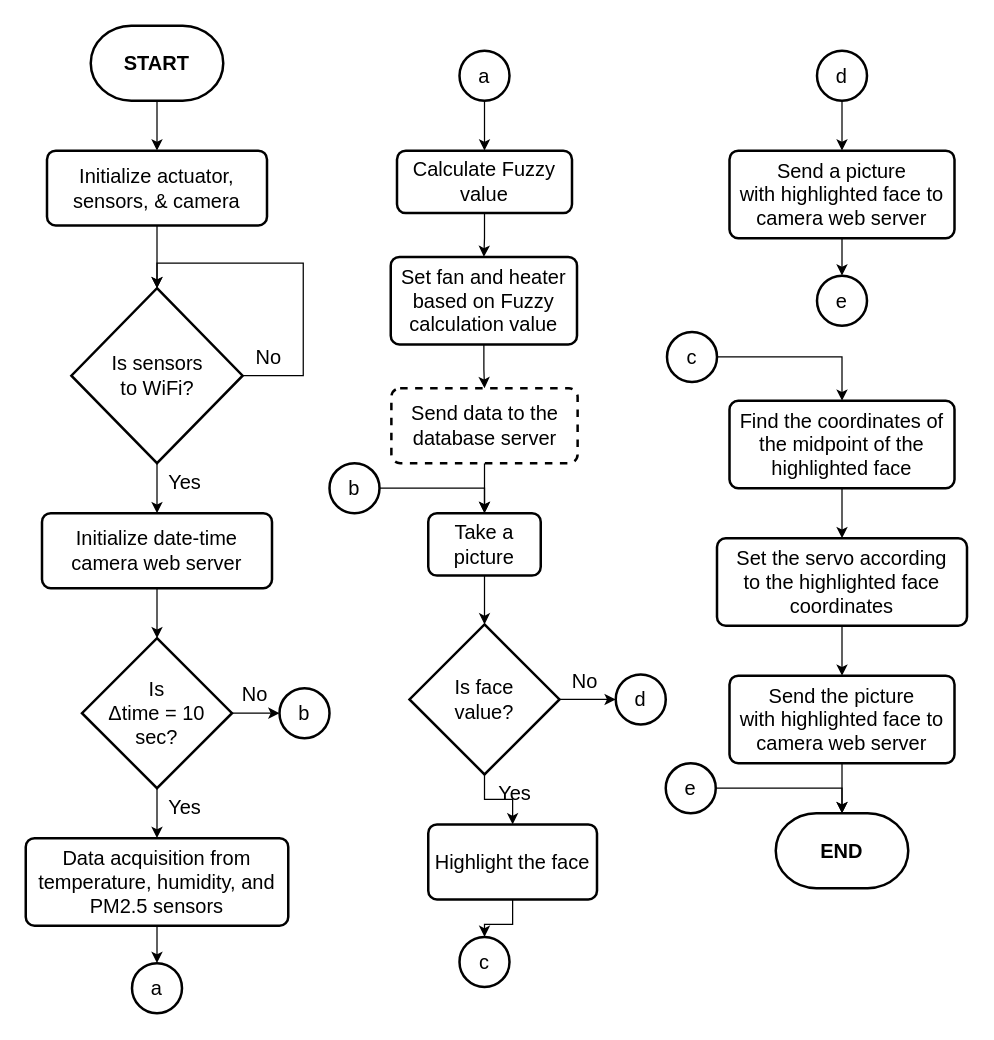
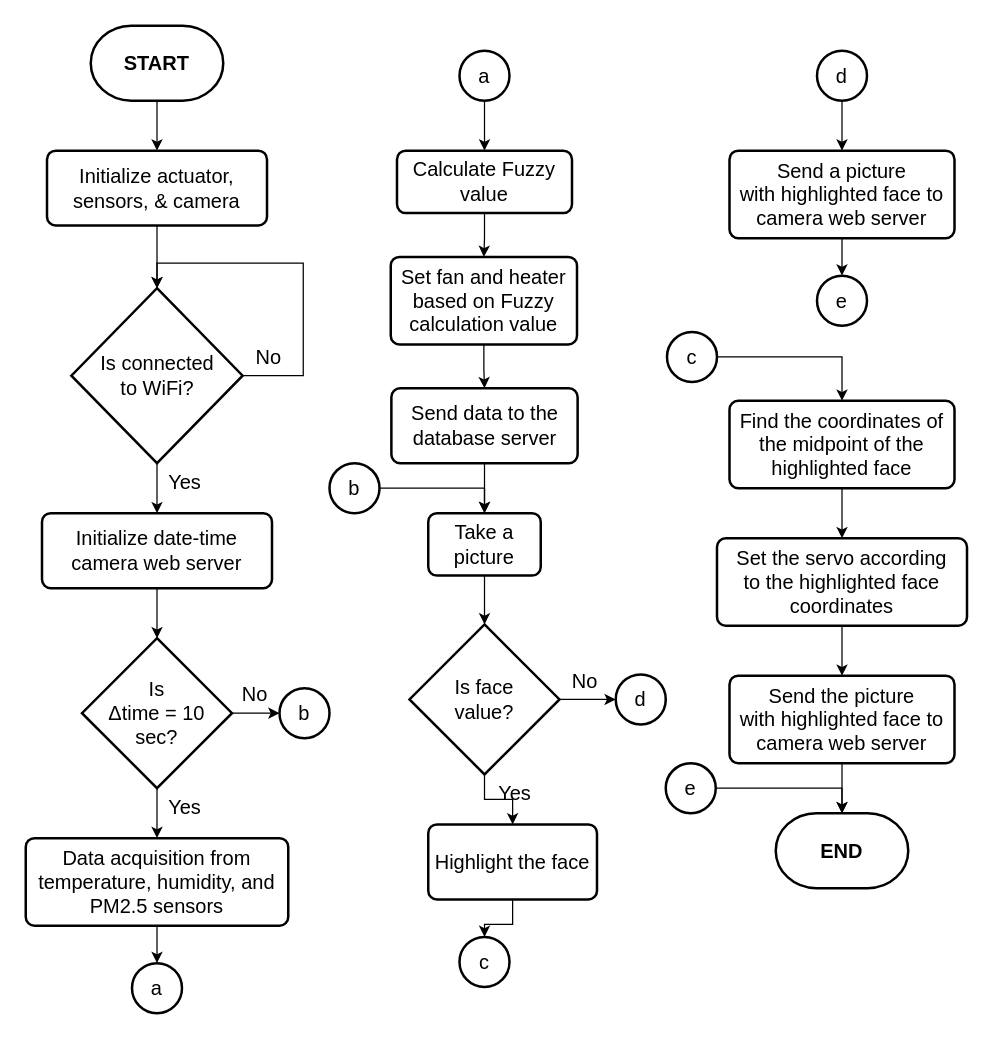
node "Is sensorsto WiFi?": label "Is sensorsto WiFi?" -> "Is connectedto WiFi?"
node "Send data to the database server": style dashed -> solid
